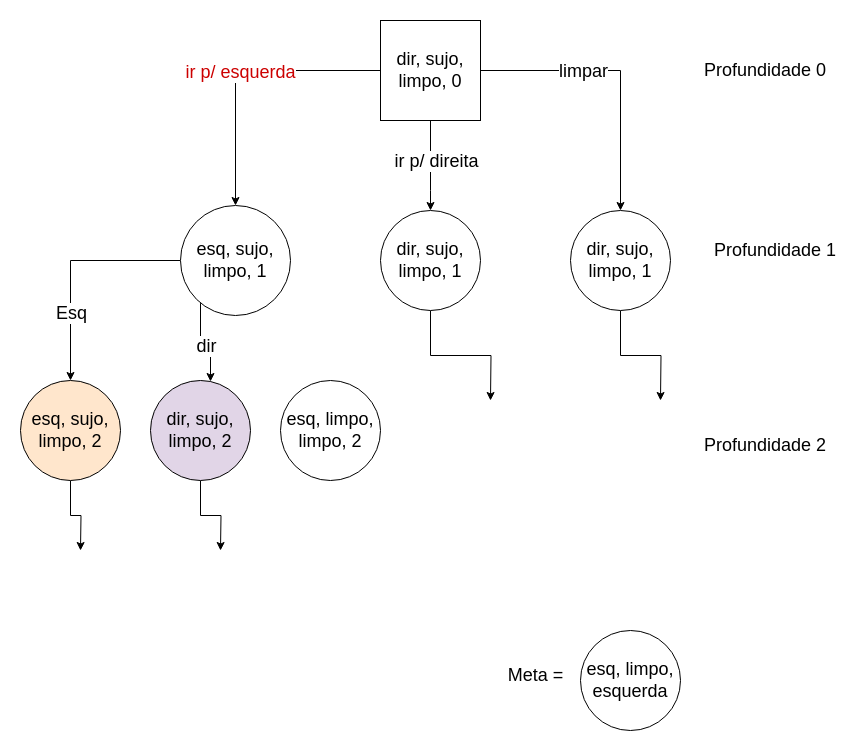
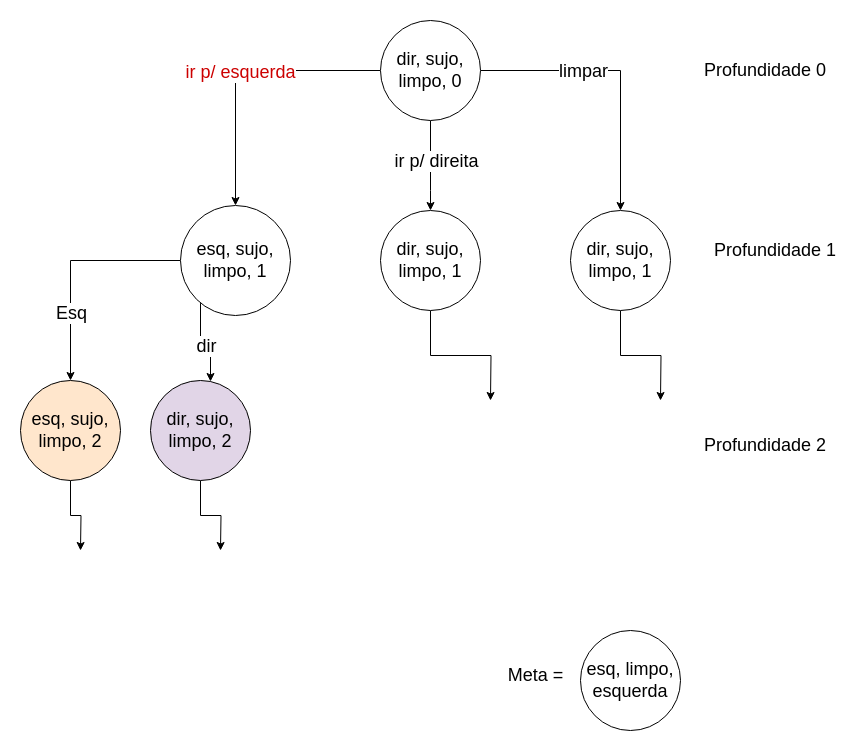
node "dir, sujo, limpo, 0": shape rectangle -> ellipse
node "esq, limpo, limpo, 2": removed
